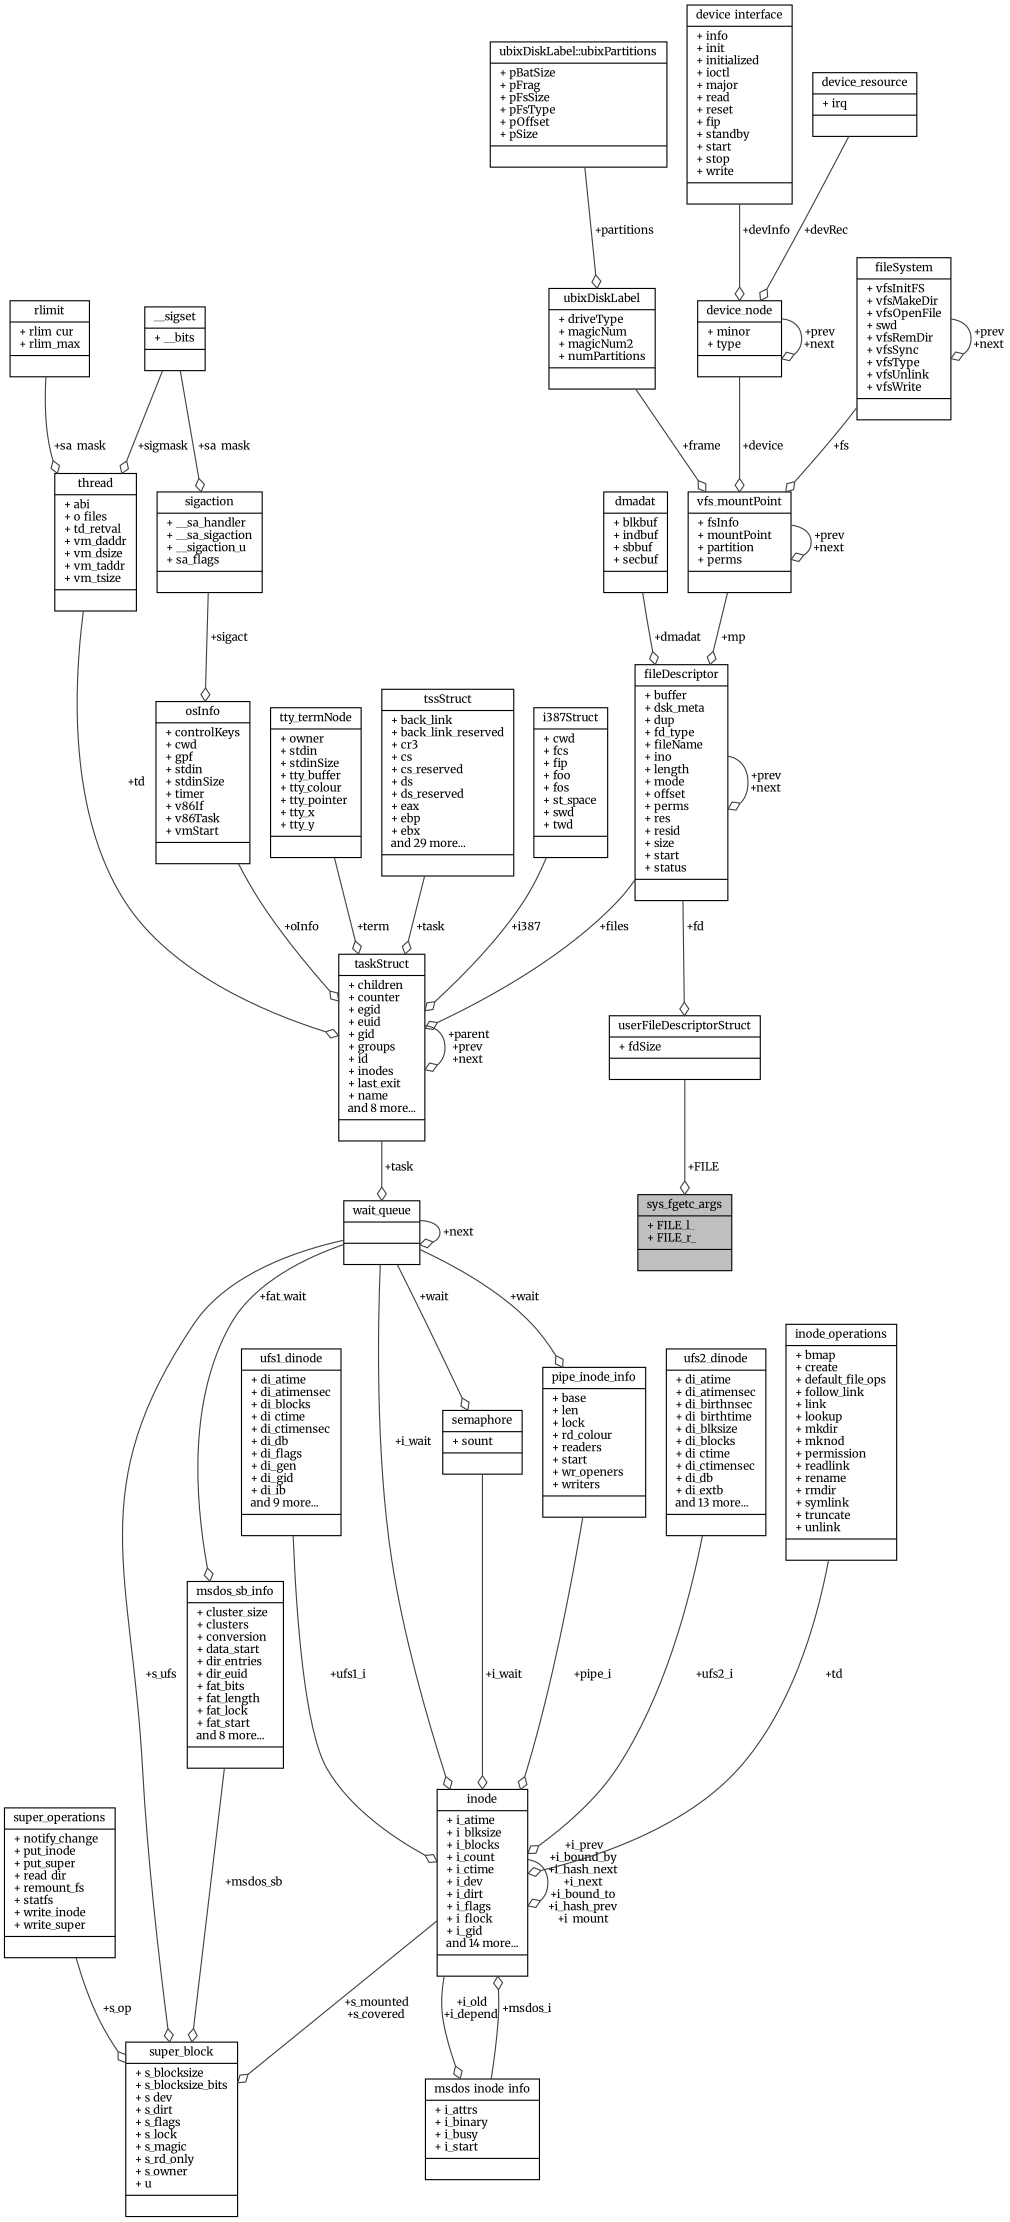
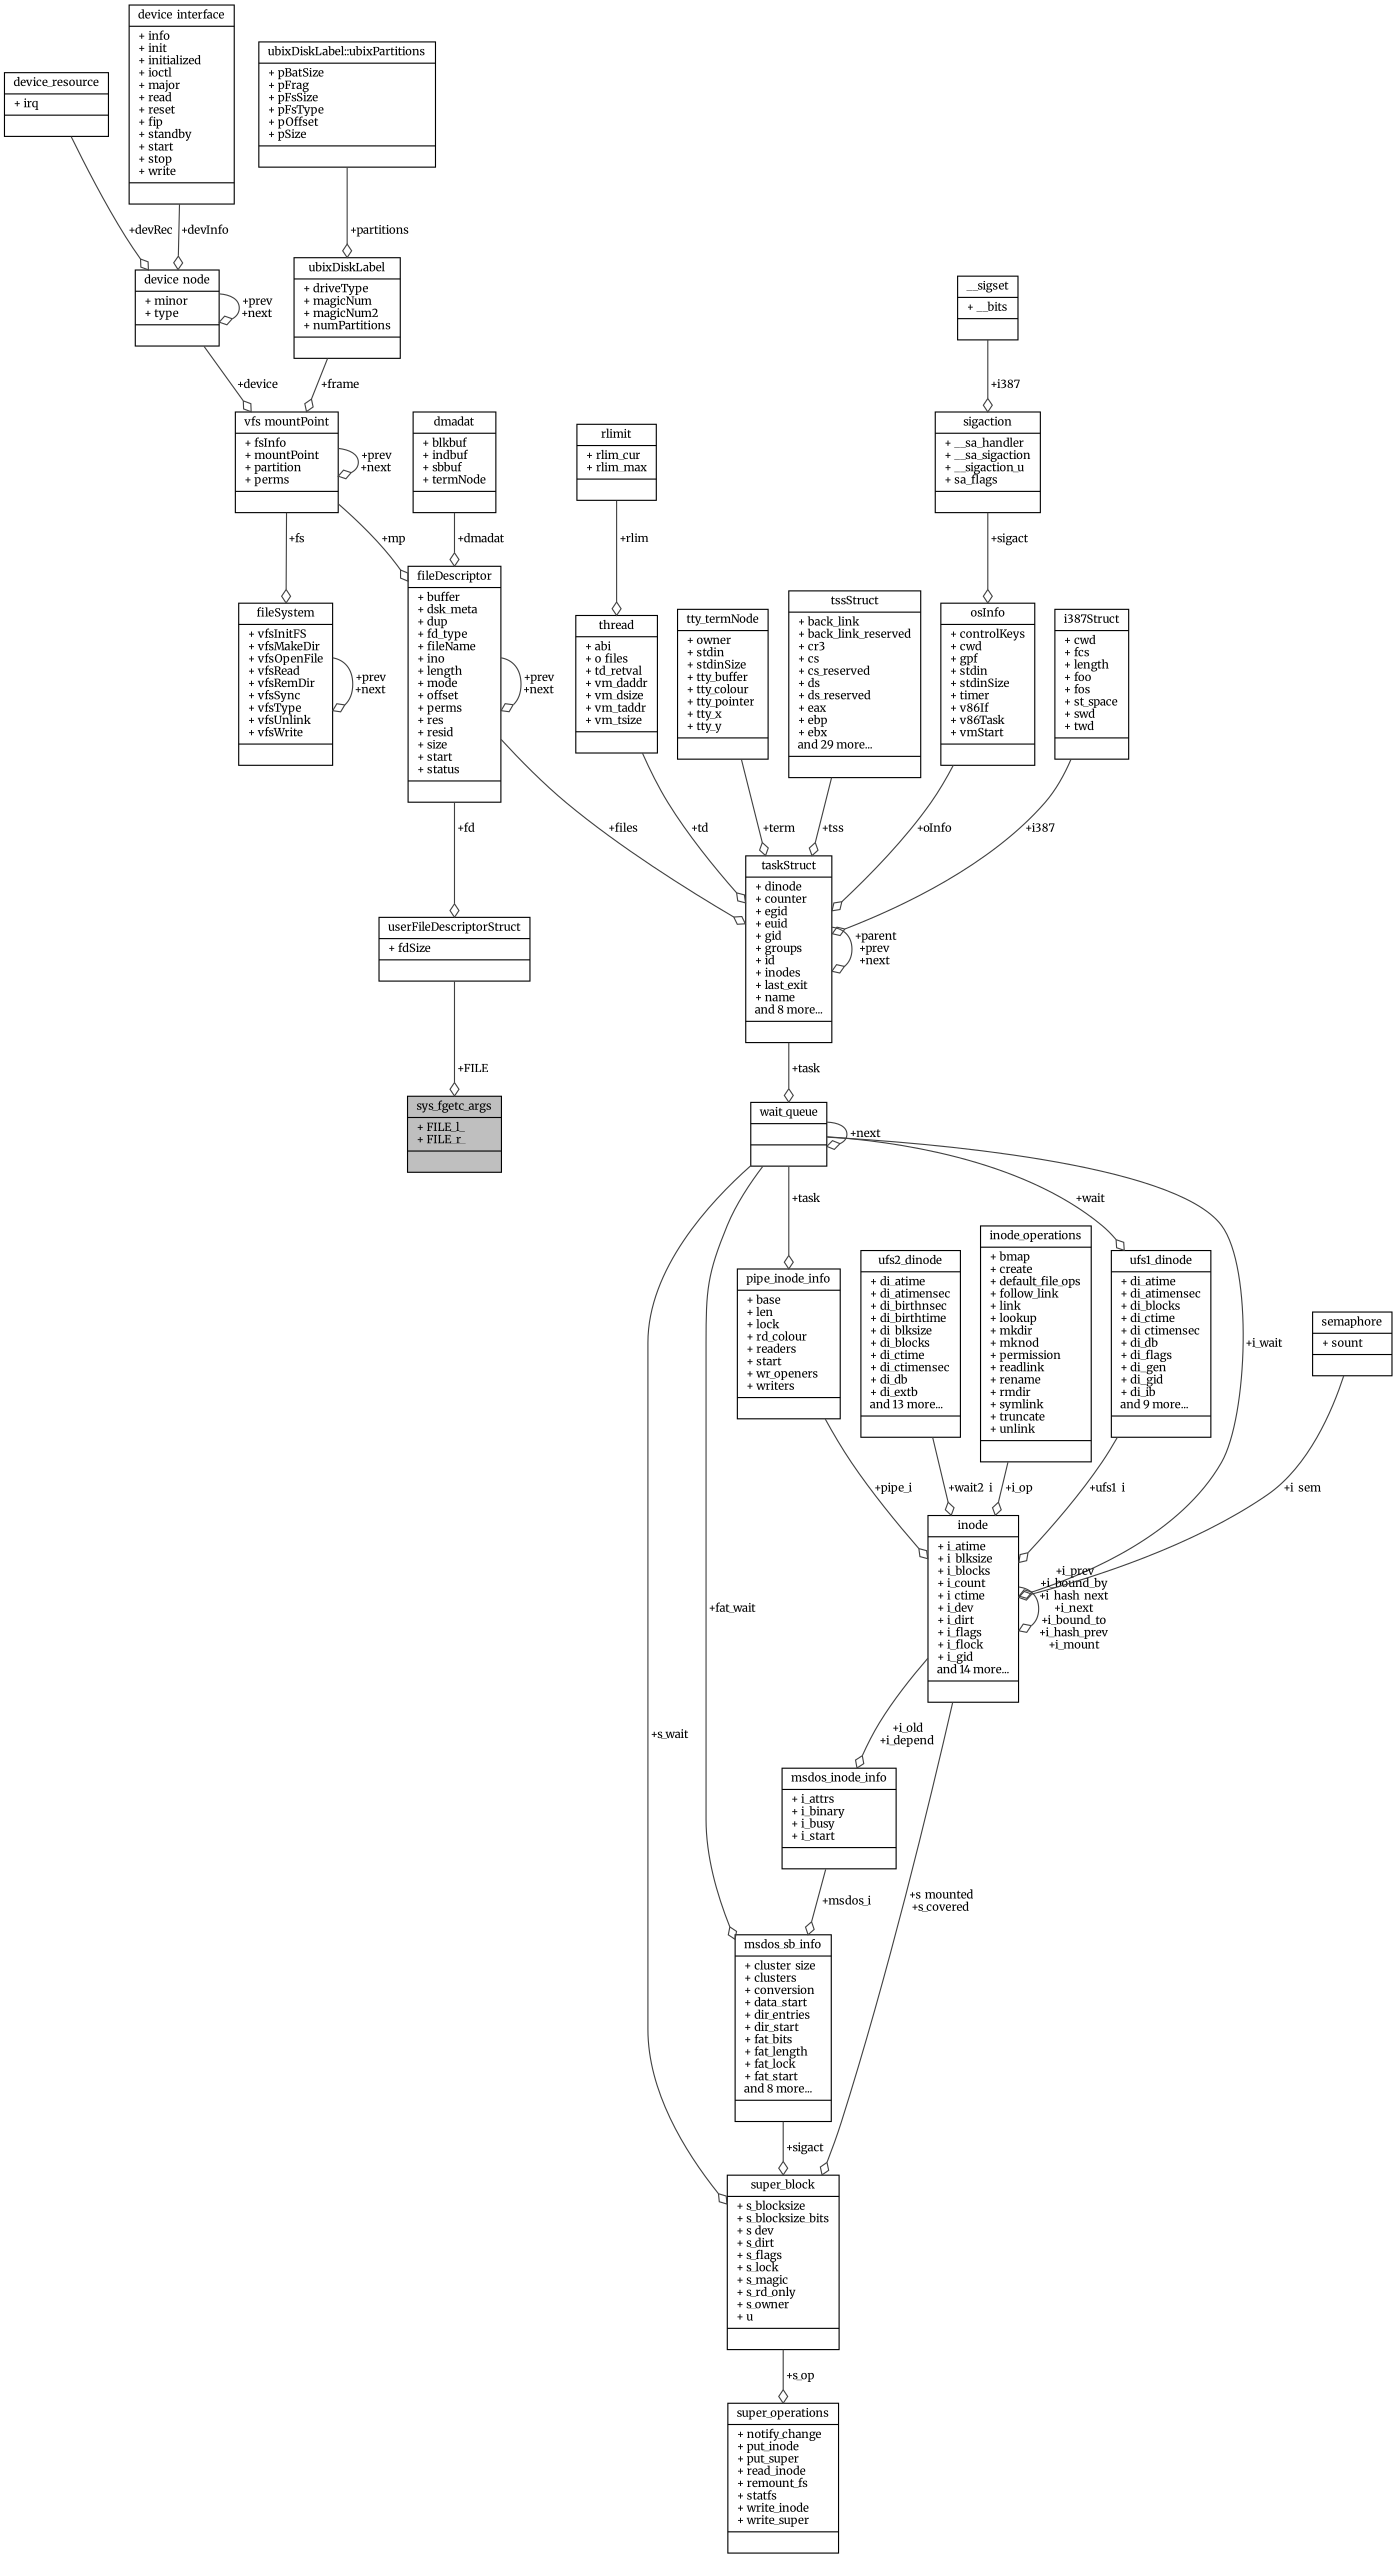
node "fileSystem": text "+ swd" -> "+ vfsRead"
edge "__sigset" -> "thread": removed, label "+sigmask"
edge "fileSystem" -> "vfs_mountPoint": reversed
edge "rlimit" -> "thread": label " +sa_mask" -> " +rlim"
edge "__sigset" -> "sigaction": label " +sa_mask" -> " +i387"
node "dmadat": text "+ secbuf" -> "+ termNode"
node "i387Struct": text "+ fip" -> "+ length"
edge "tssStruct" -> "taskStruct": label " +task" -> " +tss"
node "taskStruct": text "+ children" -> "+ dinode"
edge "wait_queue" -> "pipe_inode_info": label " +wait" -> " +task"
edge "wait_queue" -> "semaphore": now "wait_queue" -> "ufs1_dinode"
node "msdos_sb_info": text "+ dir_euid" -> "+ dir_start"
edge "wait_queue" -> "super_block": label " +s_ufs" -> " +s_wait"
edge "semaphore" -> "inode": label " +i_wait" -> " +i_sem"
edge "ufs2_dinode" -> "inode": label " +ufs2_i" -> " +wait2_i"
edge "inode_operations" -> "inode": label " +td" -> " +i_op"
node "super_operations": text "+ read_dir" -> "+ read_inode"
edge "msdos_sb_info" -> "super_block": label " +msdos_sb" -> " +sigact"
edge "super_operations" -> "super_block": reversed
edge "msdos_inode_info" -> "inode": now "msdos_inode_info" -> "msdos_sb_info"
